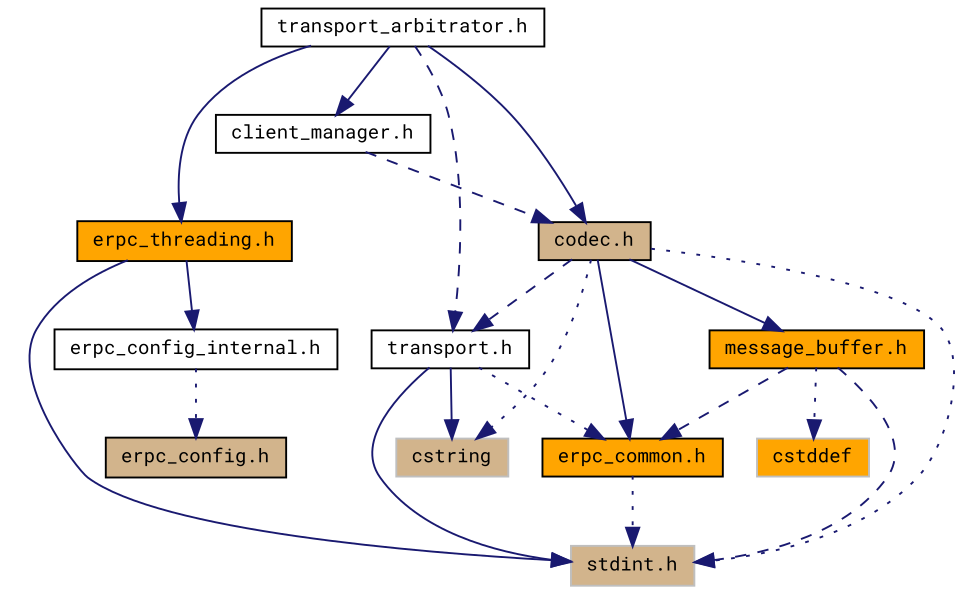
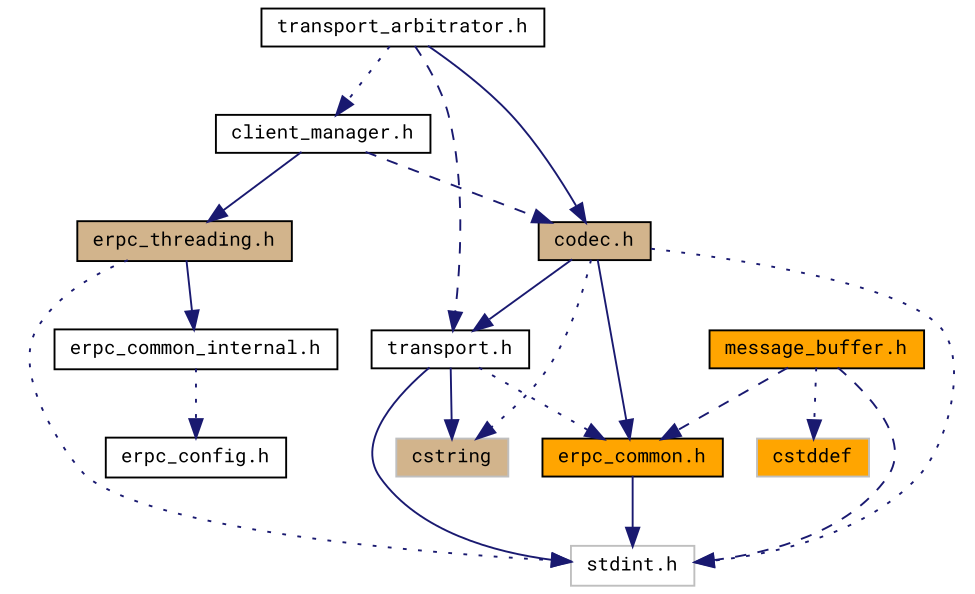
edge "transport_arbitrator.h" -> "client_manager.h": style solid -> dotted
edge "transport_arbitrator.h" -> "erpc_threading.h": now "client_manager.h" -> "erpc_threading.h"
node "erpc_threading.h": fillcolor orange -> tan
edge "codec.h" -> "transport.h": style dashed -> solid
edge "codec.h" -> "message_buffer.h": removed
node "erpc_config_internal.h": label "erpc_config_internal.h" -> "erpc_common_internal.h"
node "erpc_config.h": fillcolor tan -> white
edge "erpc_common.h" -> "stdint.h": style dotted -> solid
edge "erpc_threading.h" -> "stdint.h": style solid -> dotted
node "stdint.h": fillcolor tan -> white
